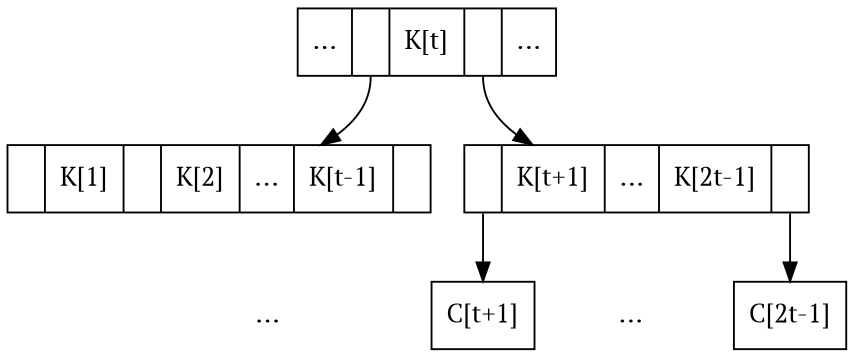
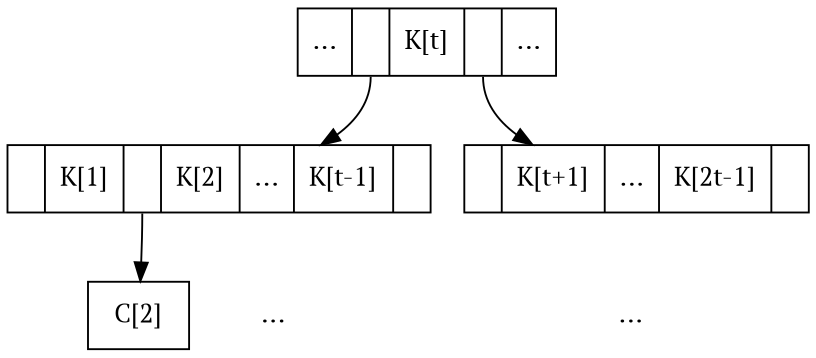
node "C[2]": added
node "C[t+1]": removed
node "C[2t-1]": removed
